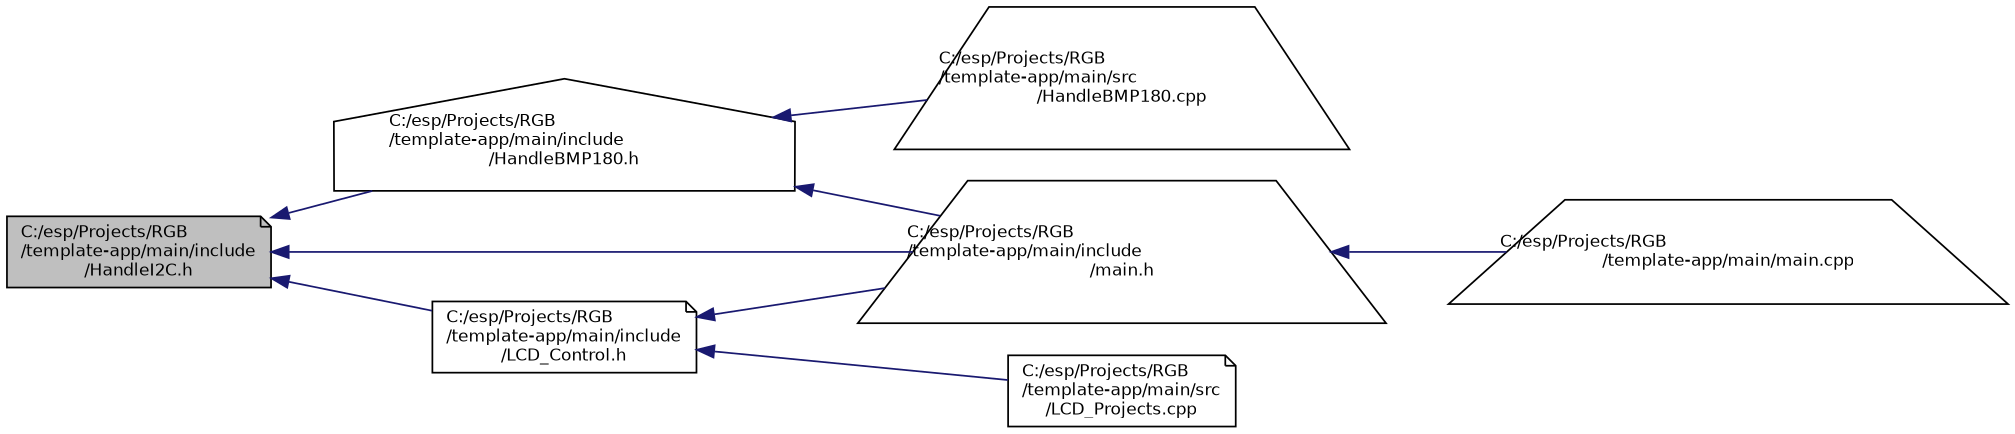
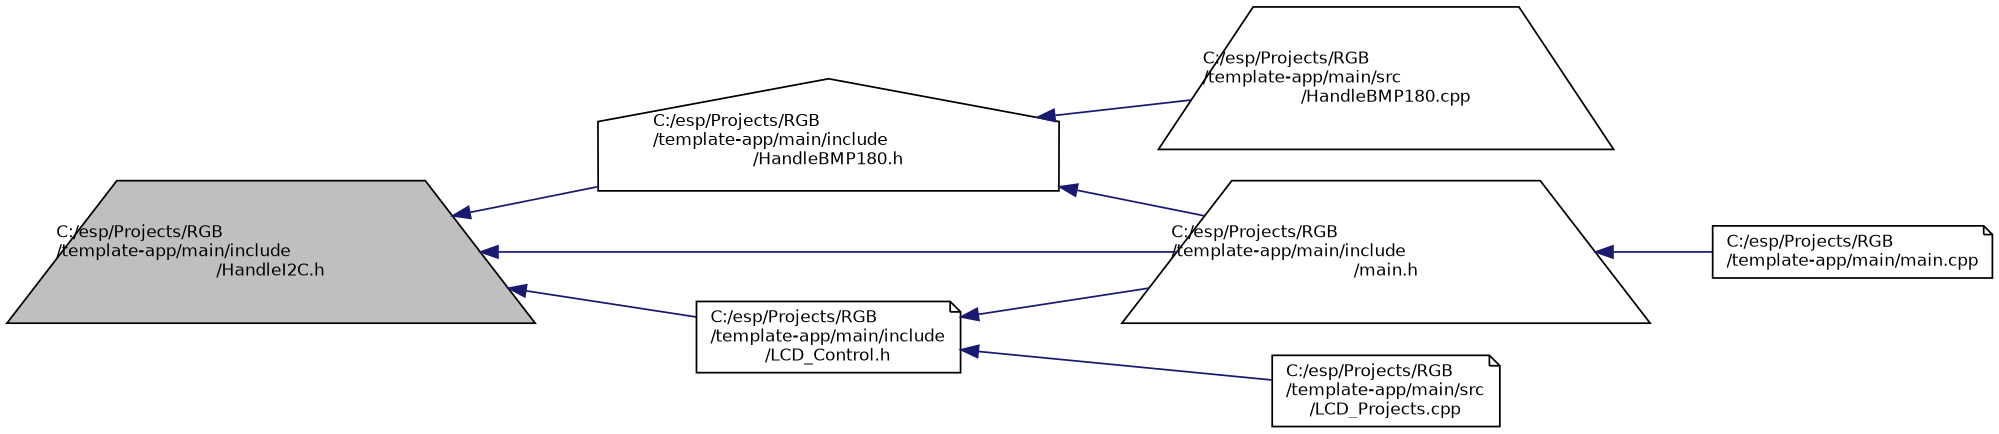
node "C:/esp/Projects/RGB /template-app/main/include /HandleI2C.h": shape note -> trapezium
node "C:/esp/Projects/RGB /template-app/main/main.cpp": shape trapezium -> note
